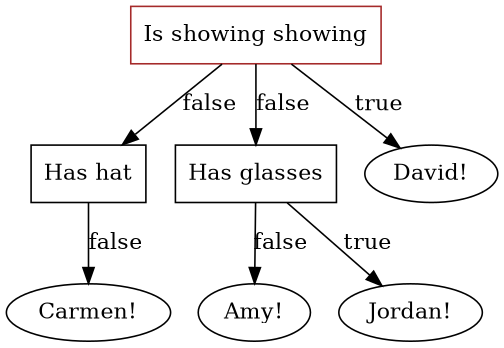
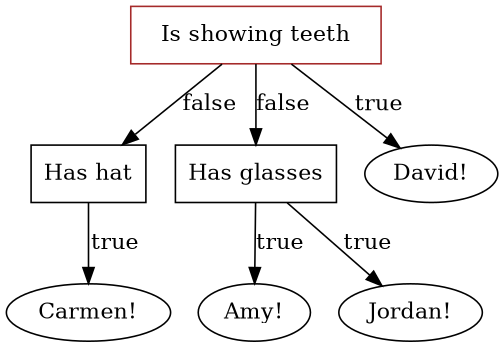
node "Is showing showing": label "Is showing showing" -> "Is showing teeth"
edge "Has hat" -> "Carmen!": label "false" -> "true"
edge "Has glasses" -> "Amy!": label "false" -> "true"
